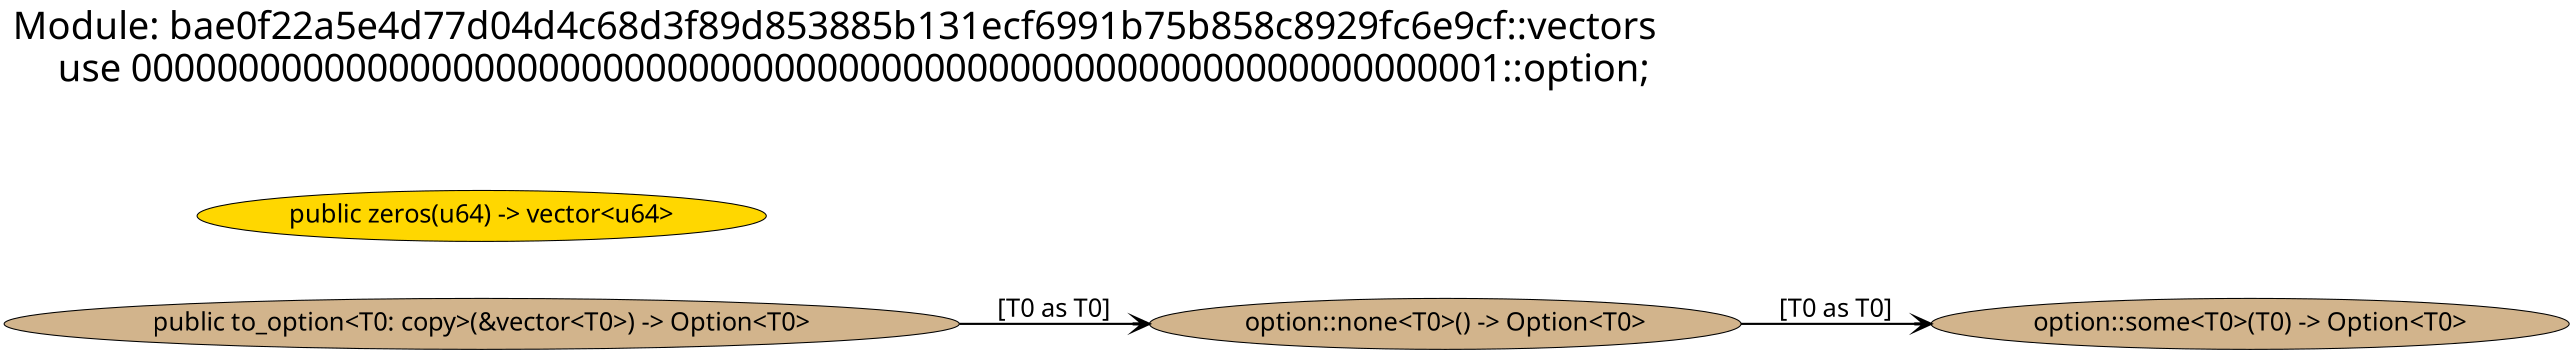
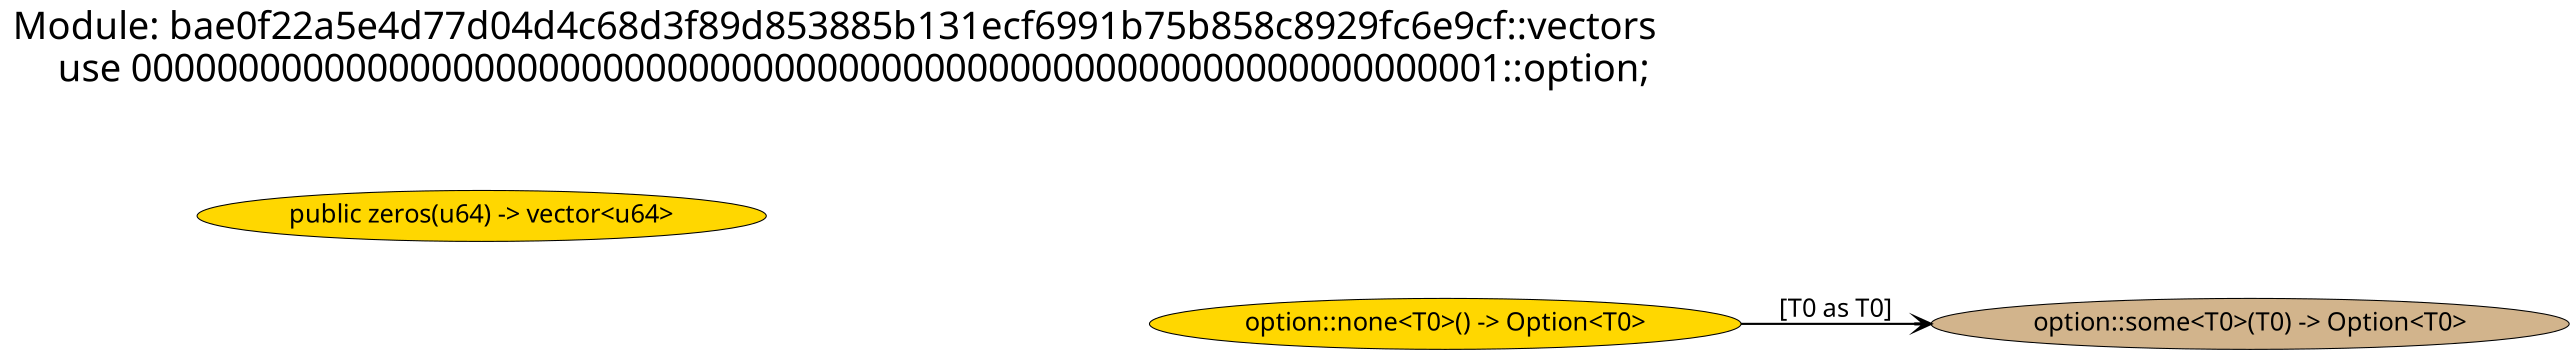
node "public to_option<T0: copy>(&vector<T0>) -> Option<T0>": removed
node "option::none<T0>() -> Option<T0>": fillcolor tan -> gold
